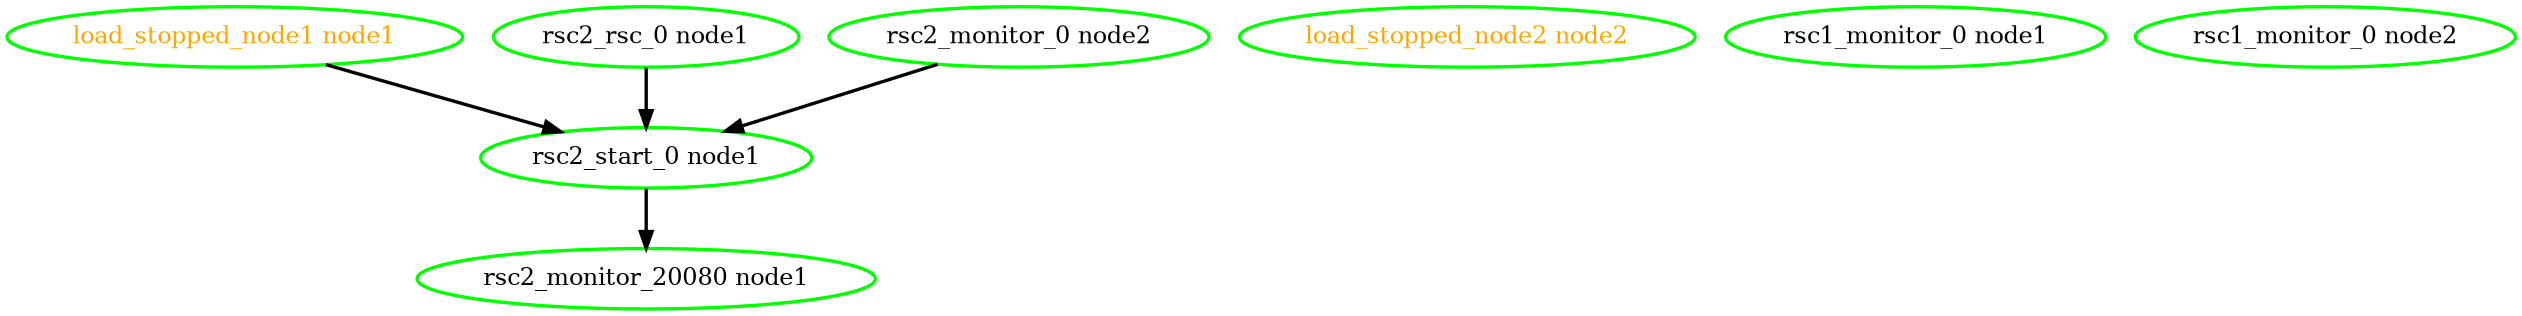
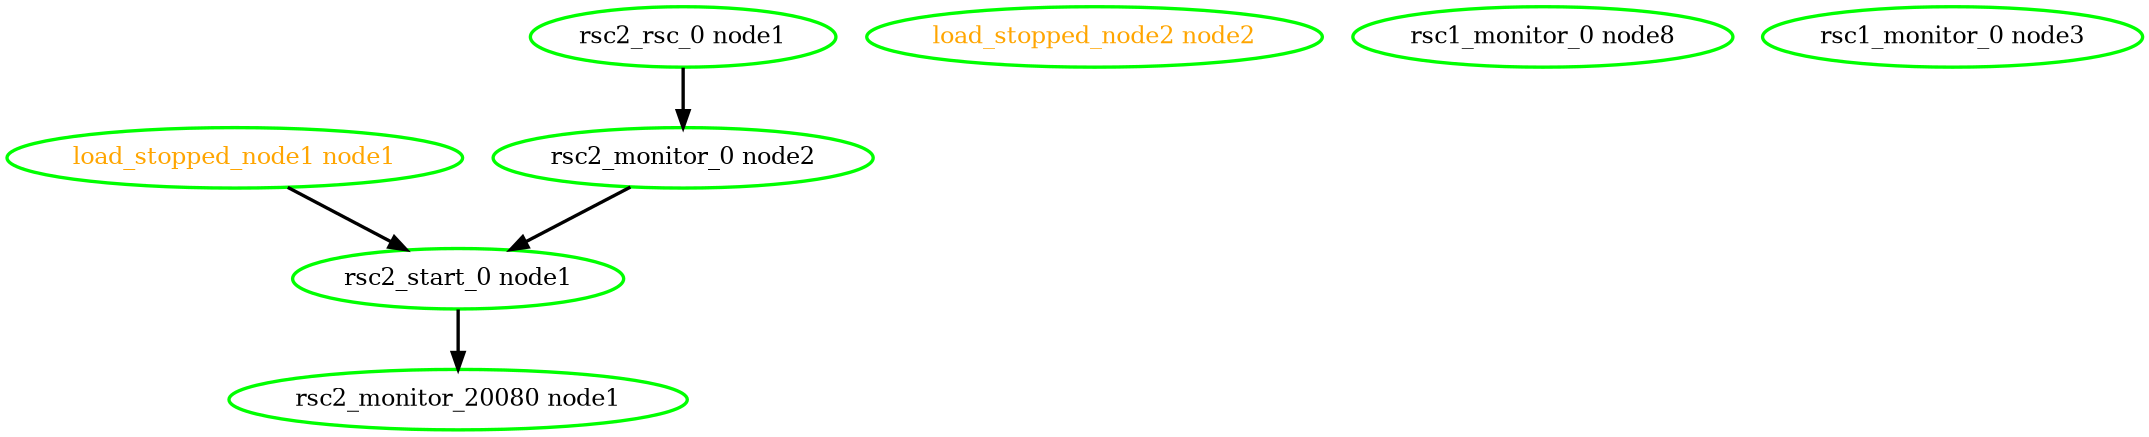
node "rsc1_monitor_0 node1": label "rsc1_monitor_0 node1" -> "rsc1_monitor_0 node8"
node "rsc1_monitor_0 node2": label "rsc1_monitor_0 node2" -> "rsc1_monitor_0 node3"
edge "rsc2_rsc_0 node1" -> "rsc2_start_0 node1": now "rsc2_rsc_0 node1" -> "rsc2_monitor_0 node2"
